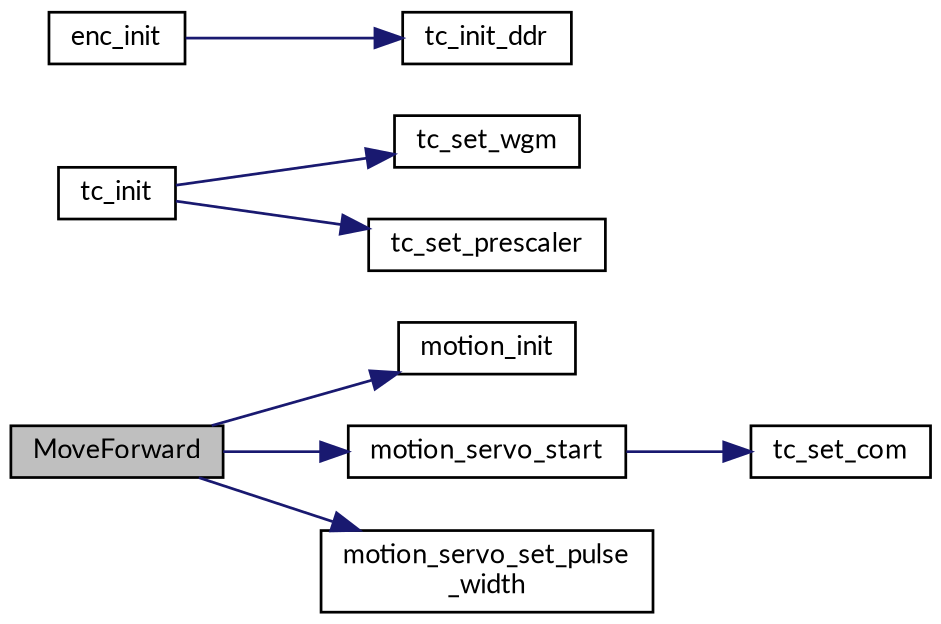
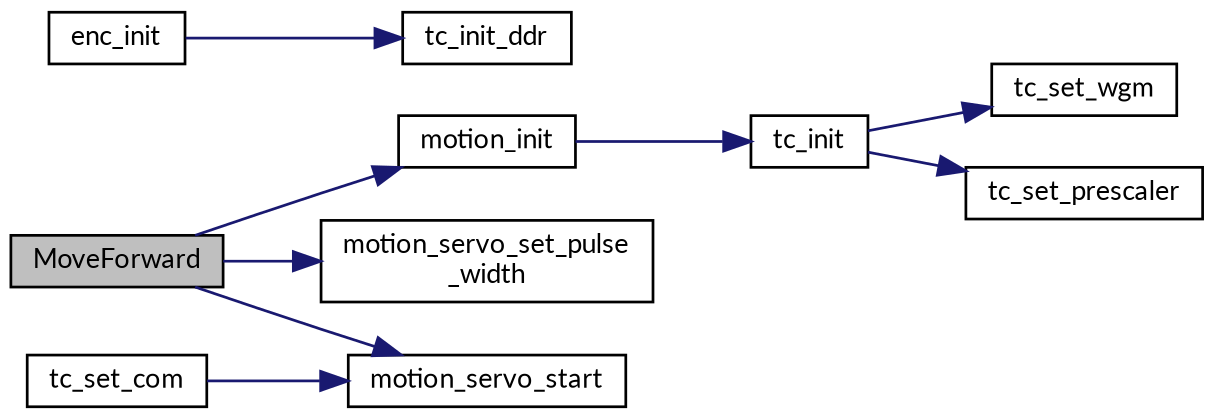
edge "motion_init" -> "tc_init": added
edge "motion_servo_start" -> "tc_set_com": reversed
